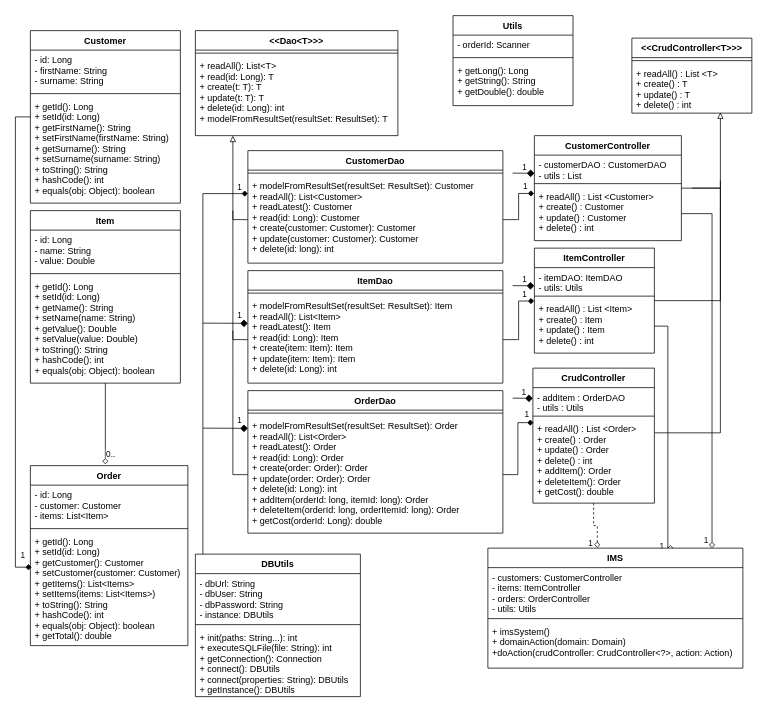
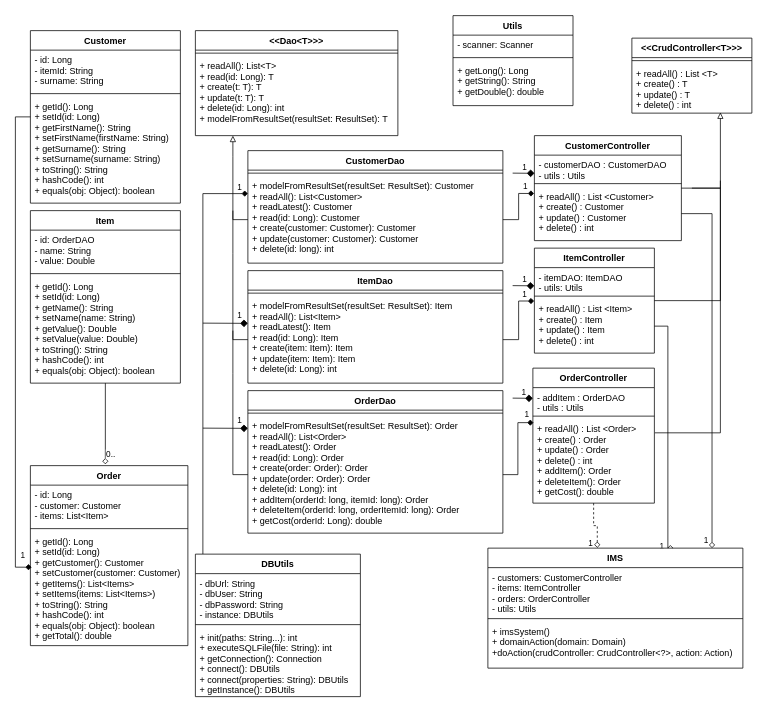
node "- orderId: Scanner": label "- orderId: Scanner" -> "- scanner: Scanner"
node "- id: Long - firstName: String - surname: String": label "- id: Long - firstName: String - surname: String" -> "- id: Long - itemId: String - surname: String"
node "- customerDAO : CustomerDAO - utils : List": label "- customerDAO : CustomerDAO - utils : List" -> "- customerDAO : CustomerDAO - utils : Utils"
node "- id: Long - name: String - value: Double": label "- id: Long - name: String - value: Double" -> "- id: OrderDAO - name: String - value: Double"
node "CrudController": label "CrudController" -> "OrderController"
